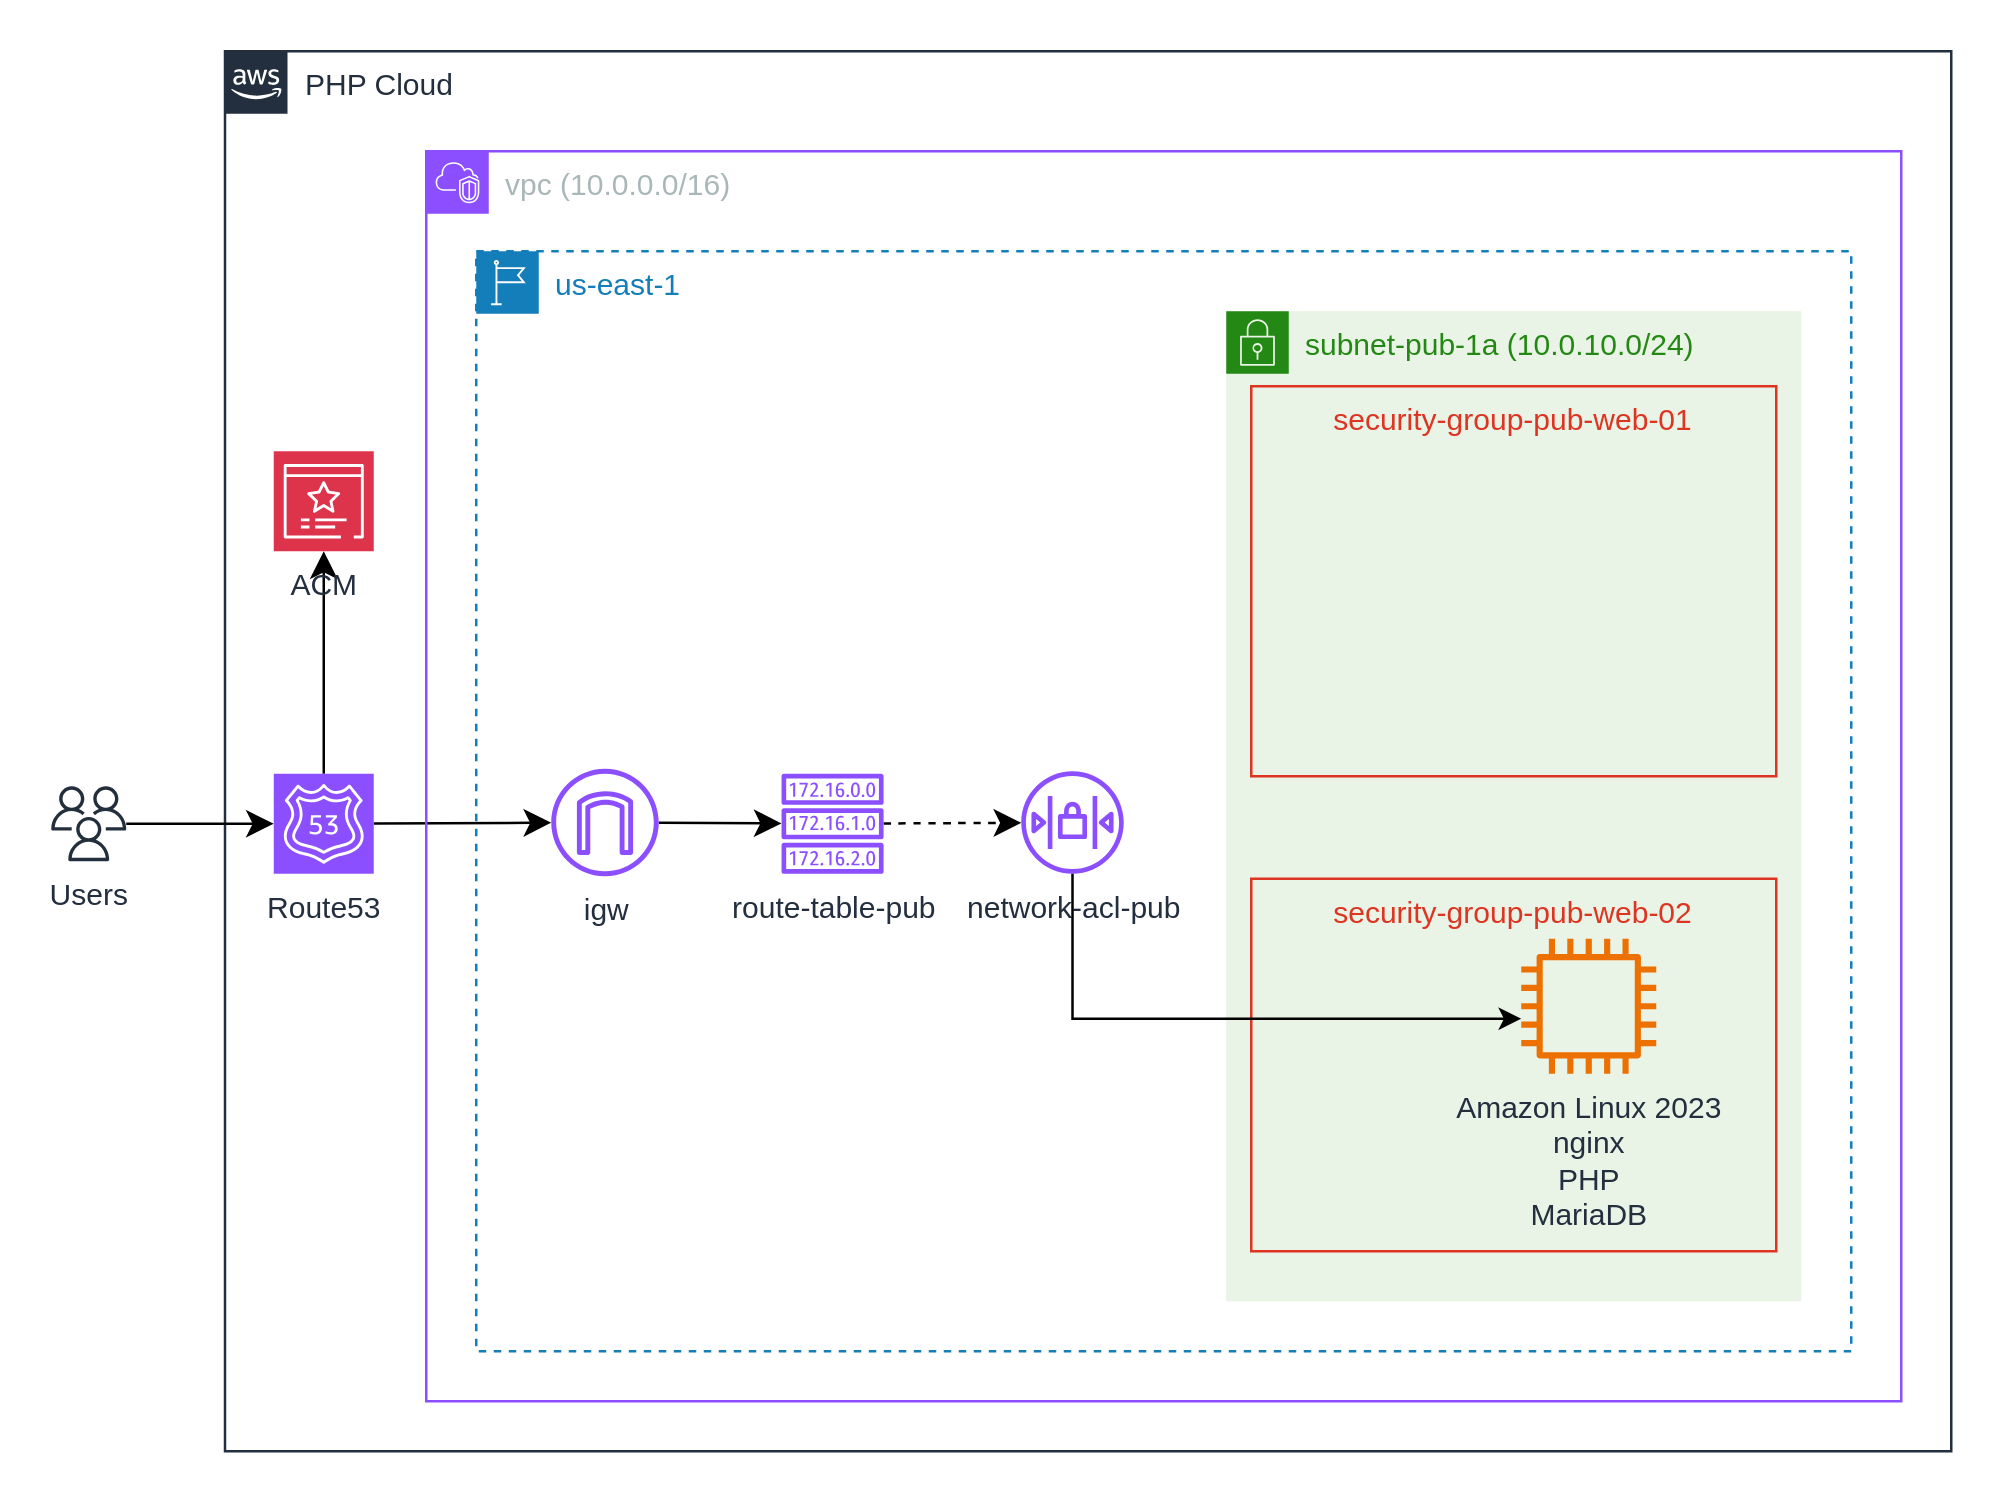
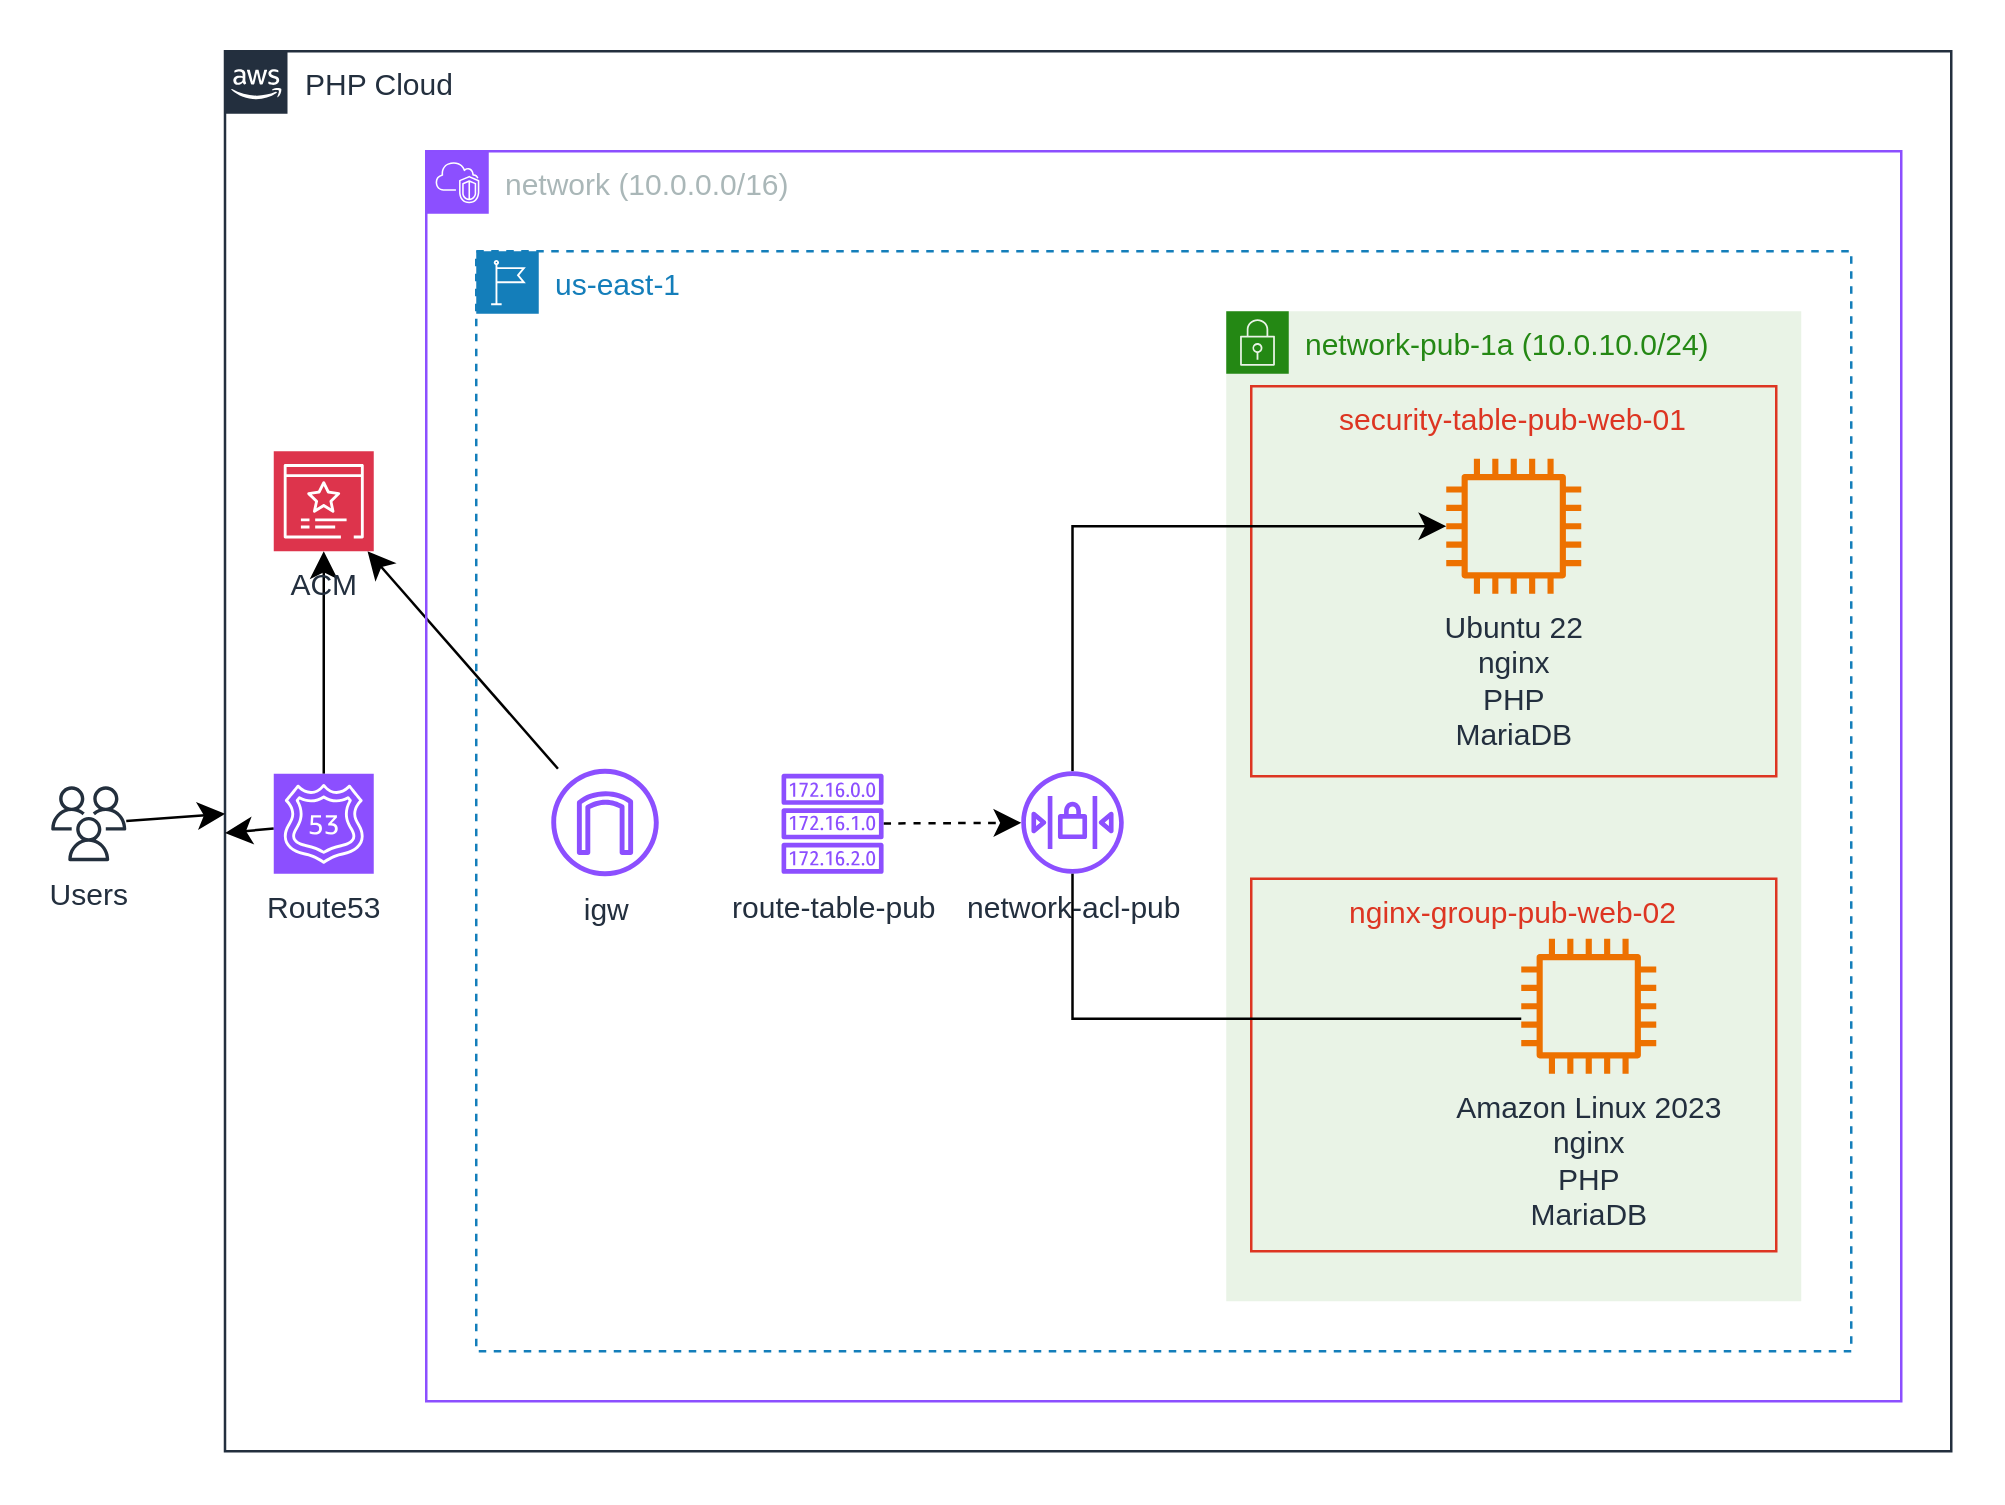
node "vpc (10.0.0.0/16)": label "vpc (10.0.0.0/16)" -> "network (10.0.0.0/16)"
node "subnet-pub-1a (10.0.10.0/24)": label "subnet-pub-1a (10.0.10.0/24)" -> "network-pub-1a (10.0.10.0/24)"
node "security-group-pub-web-01": label "security-group-pub-web-01" -> "security-table-pub-web-01"
edge "network-acl-pub" -> "Ubuntu 22 nginx PHP MariaDB": added
node "Ubuntu 22 nginx PHP MariaDB": added
edge "Route53" -> "igw": now "Route53" -> "PHP Cloud"
edge "igw" -> "route-table-pub": now "igw" -> "ACM"
edge "Users" -> "Route53": now "Users" -> "PHP Cloud"
node "security-group-pub-web-02": label "security-group-pub-web-02" -> "nginx-group-pub-web-02"
edge "network-acl-pub" -> "Amazon Linux 2023 nginx PHP MariaDB": arrowhead classic -> none
